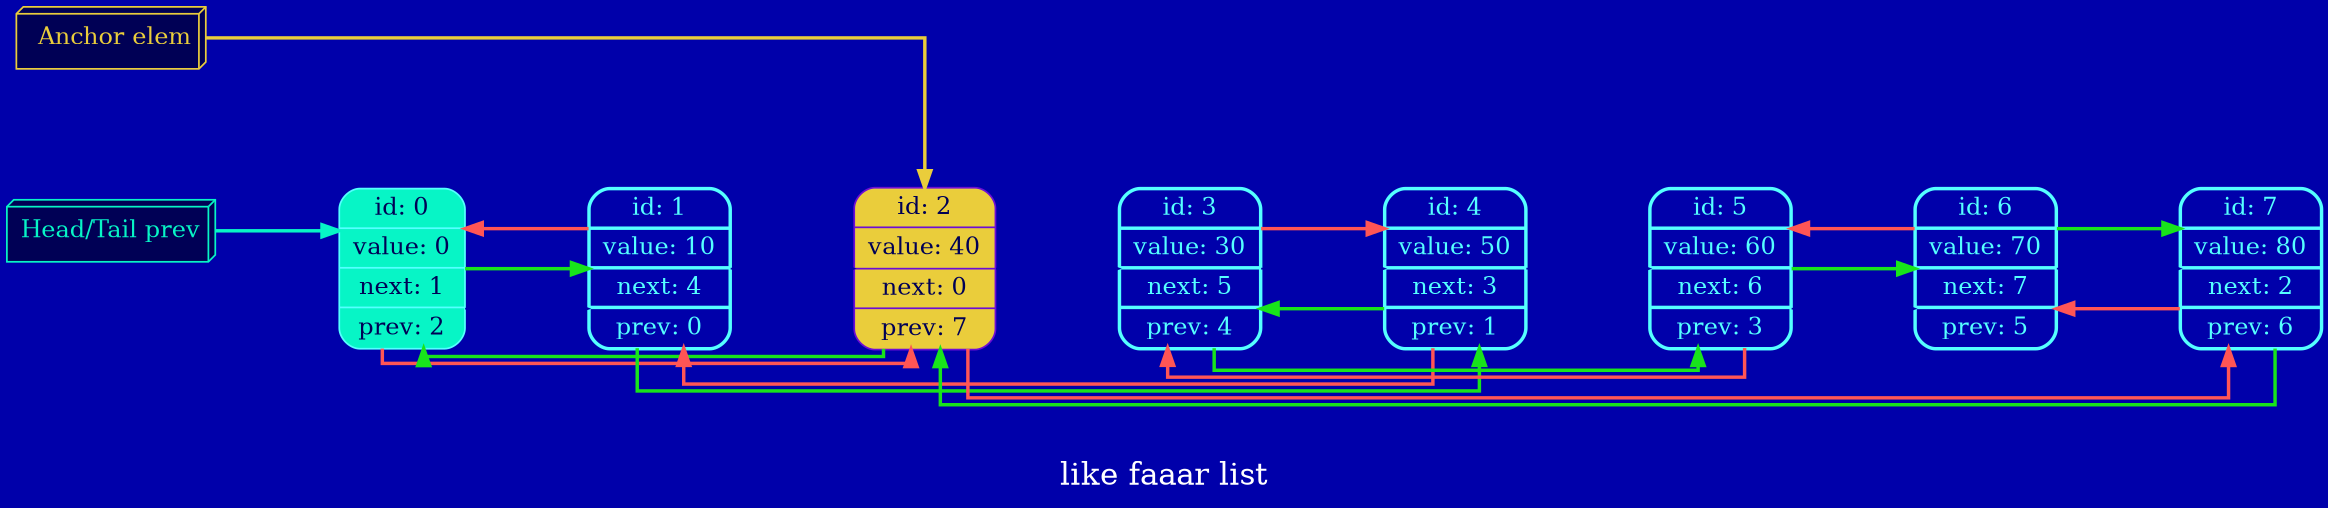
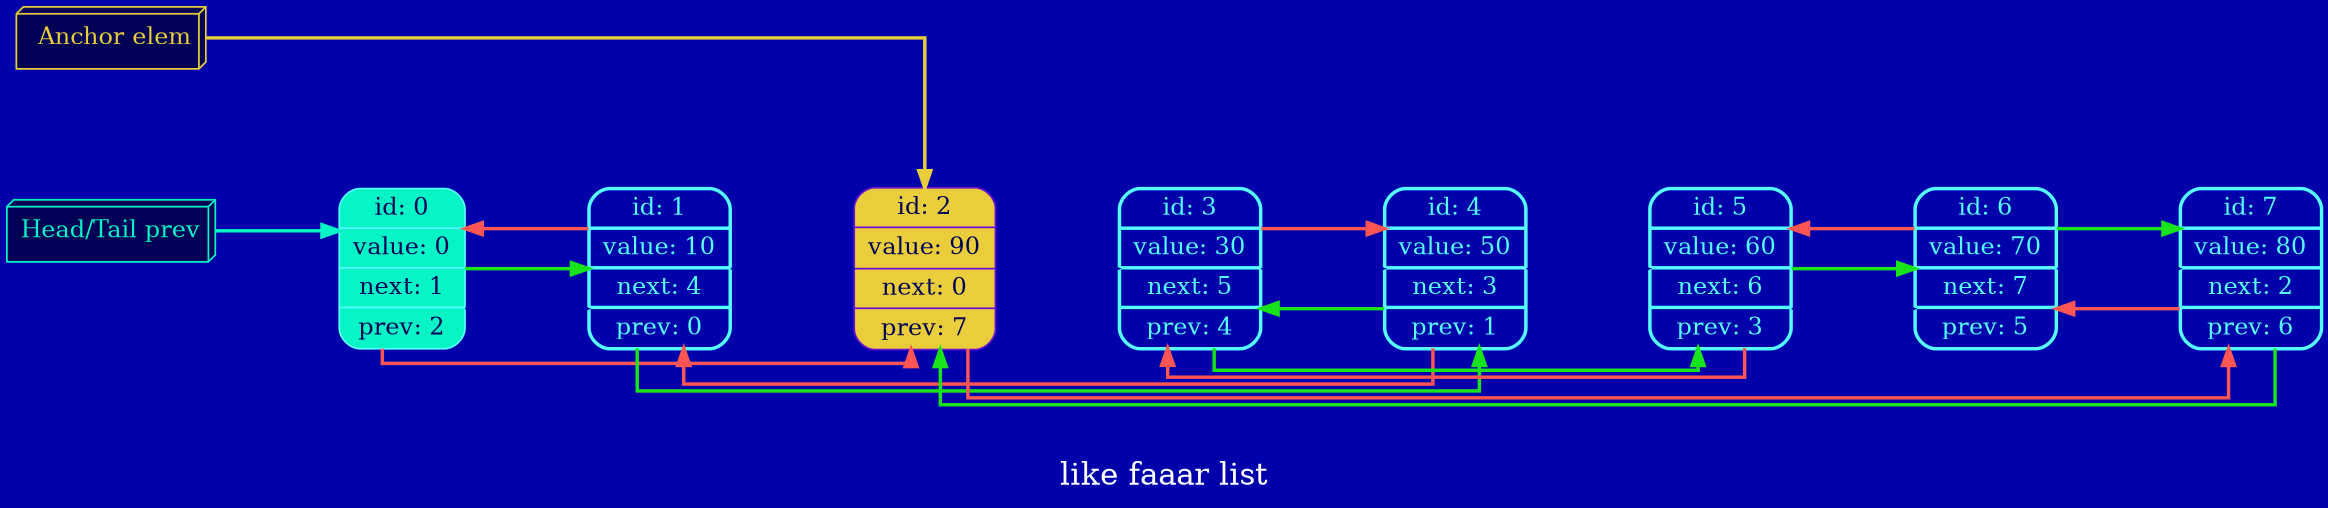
node "id: 2": text "value: 40" -> "value: 90"
edge "id: 2" -> "id: 0": removed
